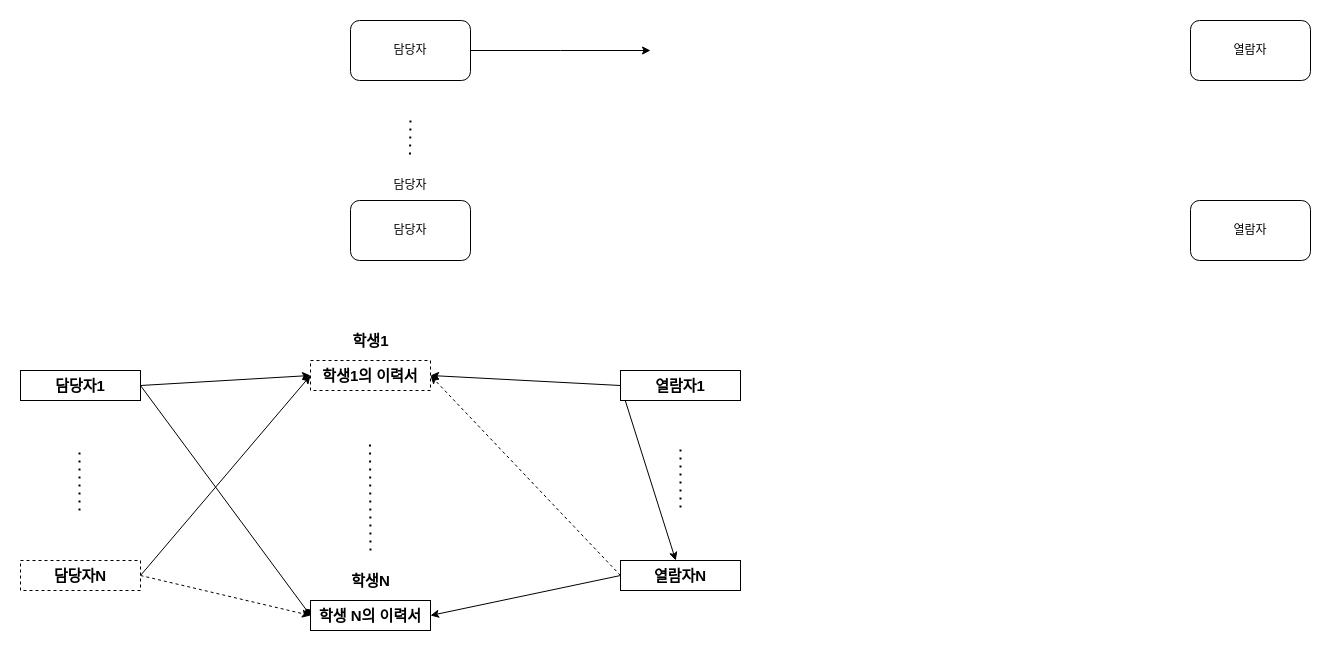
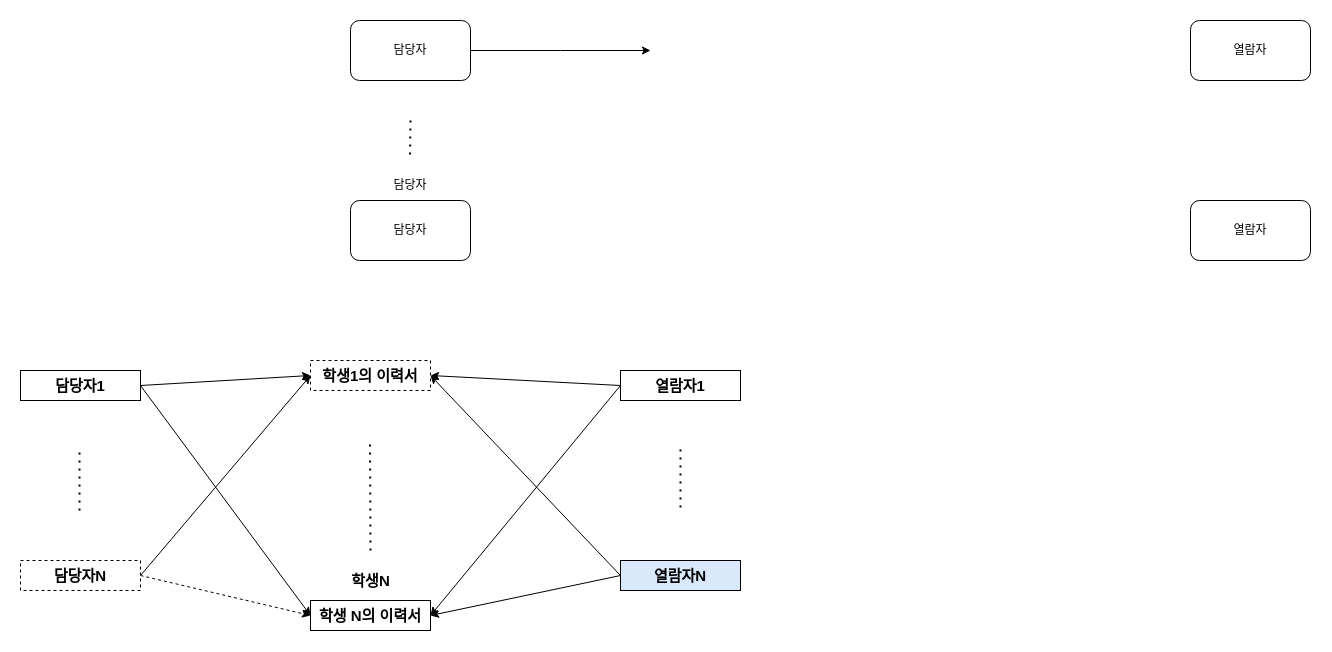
node "학생1": removed
edge "열람자1" -> "열람자N": now "열람자1" -> "학생 N의 이력서"
edge "열람자N" -> "학생1의 이력서": style dashed -> solid
node "열람자N": fillcolor #ffffff -> #dae8fc
edge "담당자1" -> "학생 N의 이력서": arrowhead diamond -> classic
